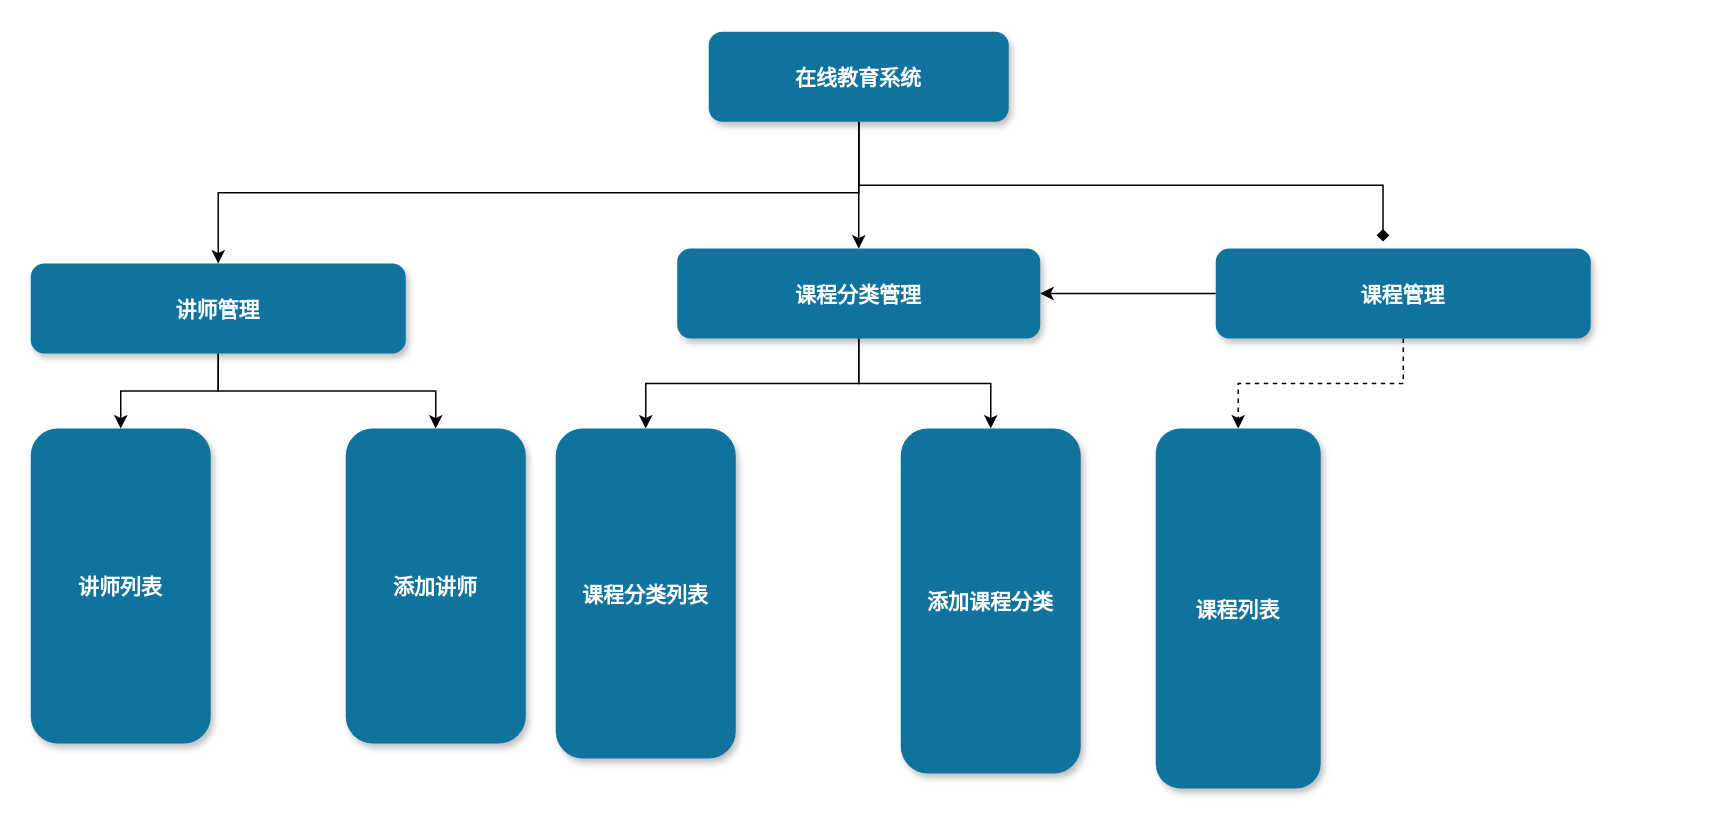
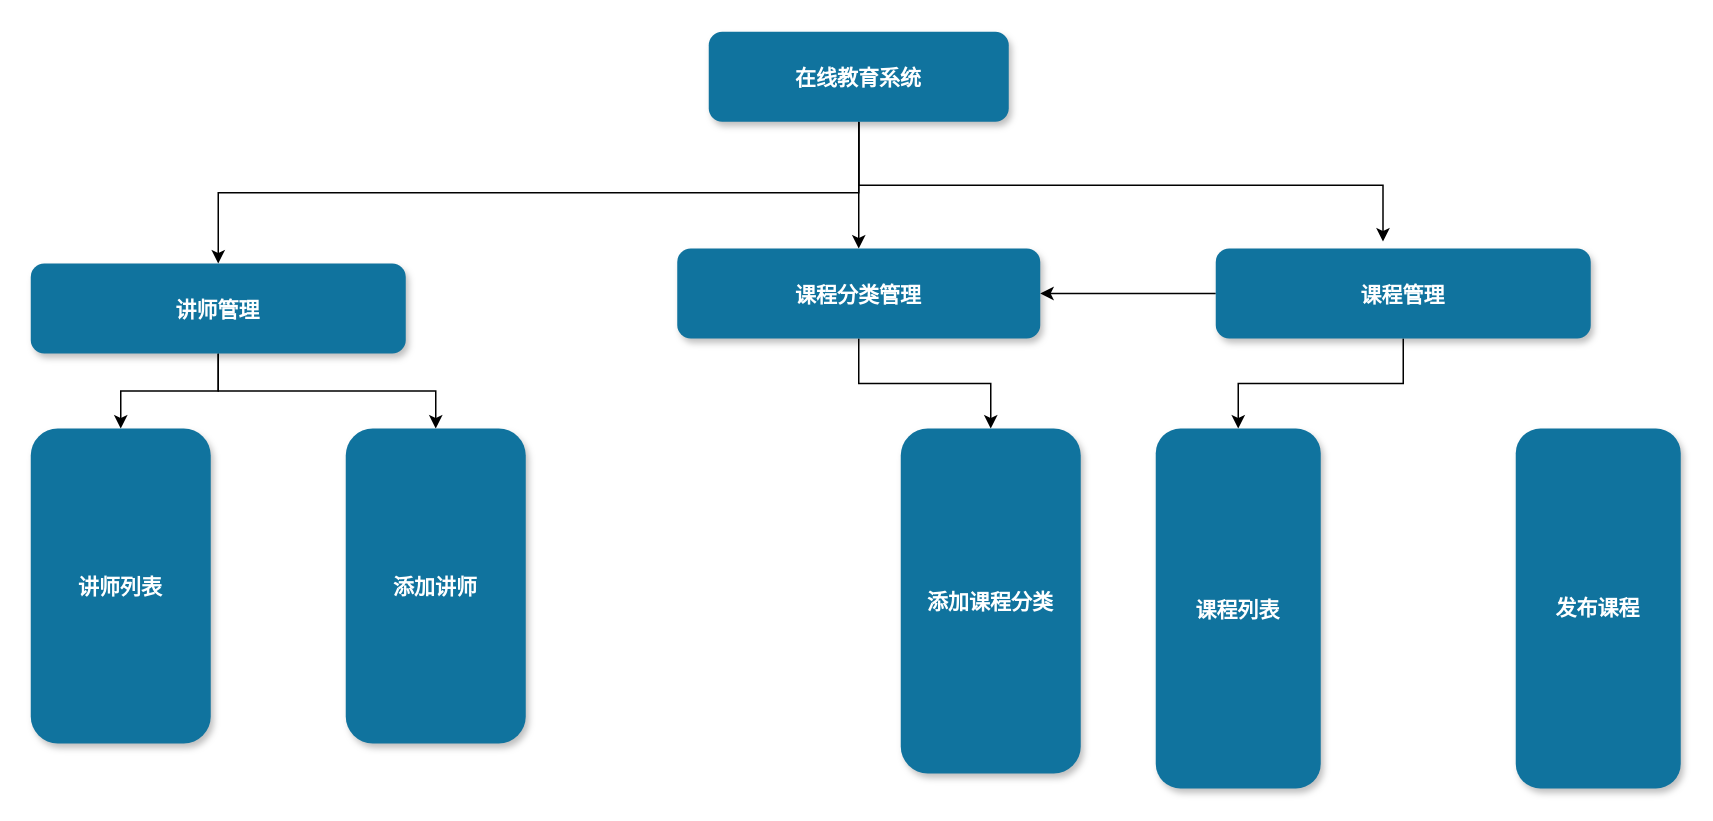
edge "在线教育系统" -> "课程管理": arrowhead diamond -> classic
edge "课程分类管理" -> "课程分类列表": removed
edge "课程管理" -> "课程列表": style dashed -> solid
node "课程分类列表": removed
node "发布课程": added
